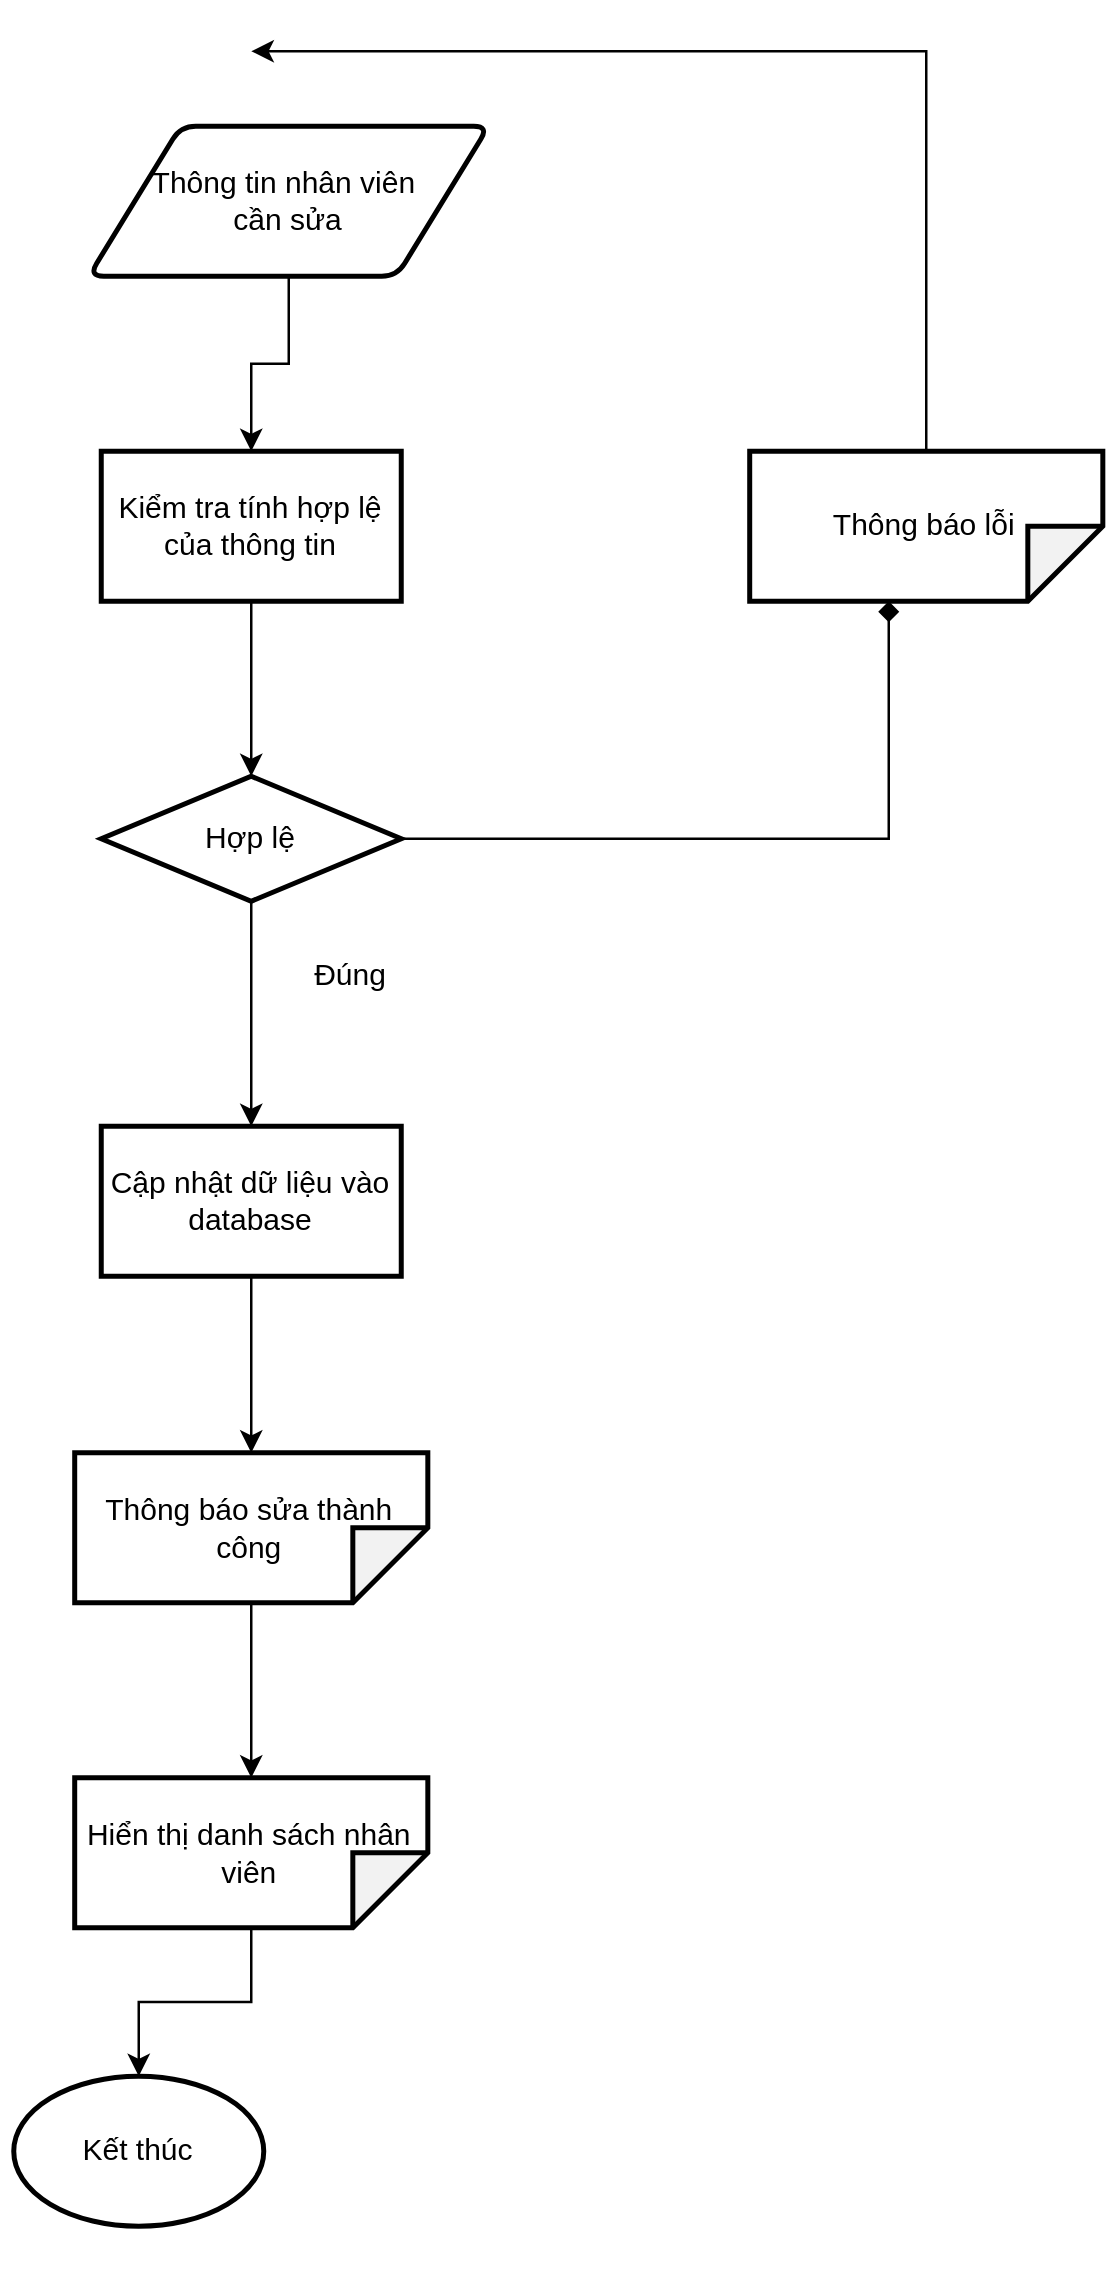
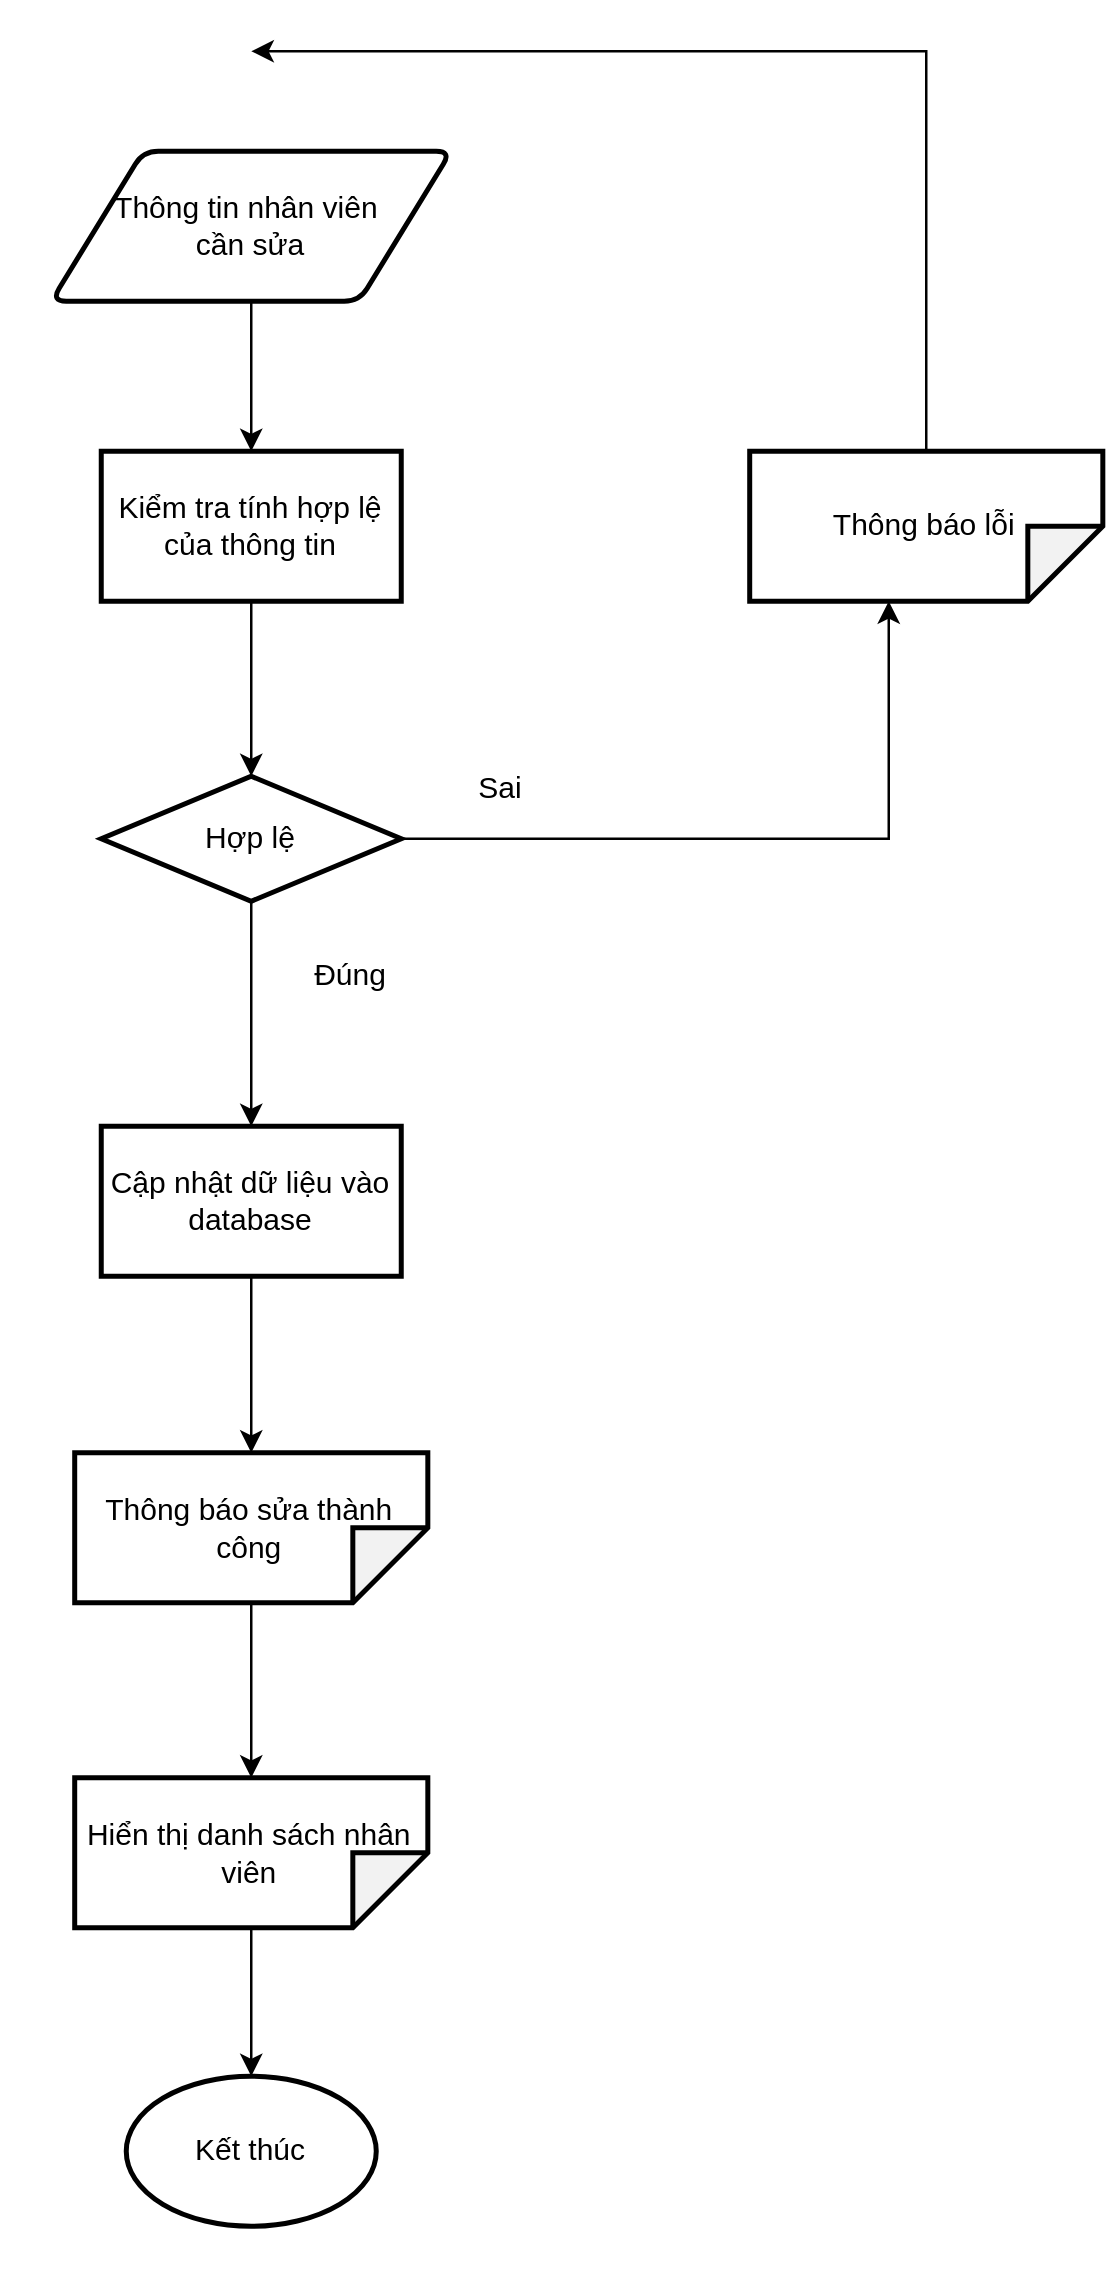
node "Thông tin nhân viên cần sửa": moved (289, 201) -> (251, 226)
edge "Hợp lệ" -> "Thông báo lỗi": arrowhead diamond -> classic
node "Sai": added
node "Kết thúc": moved (139, 2151) -> (251, 2151)
